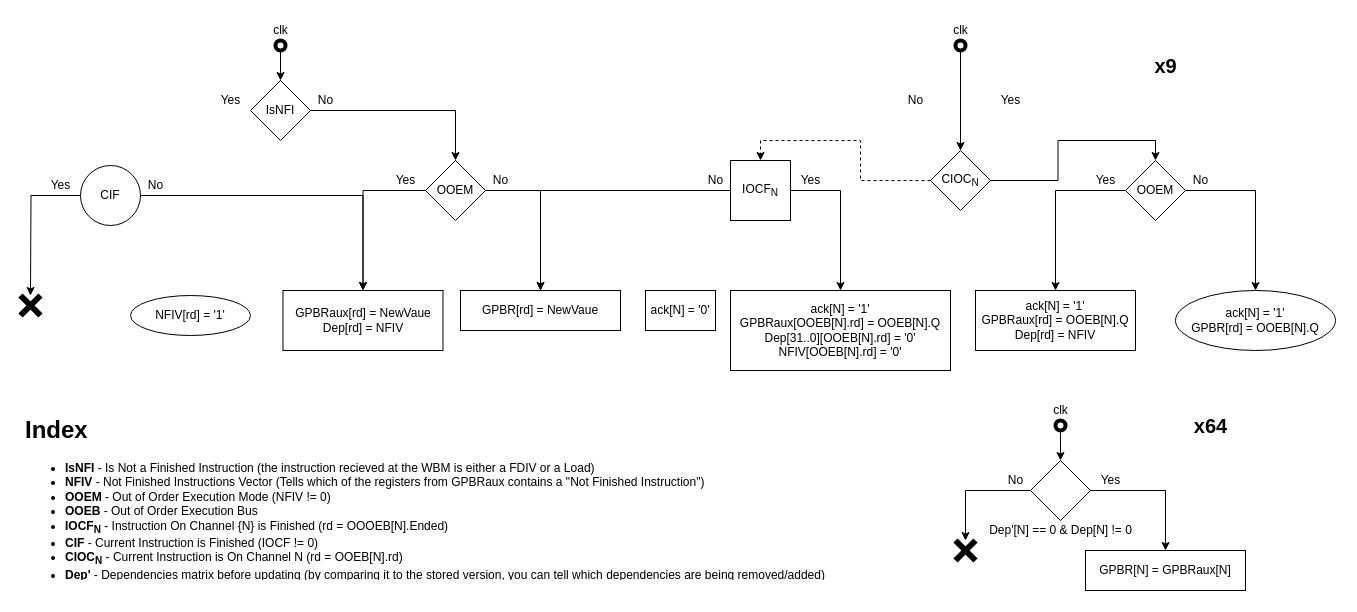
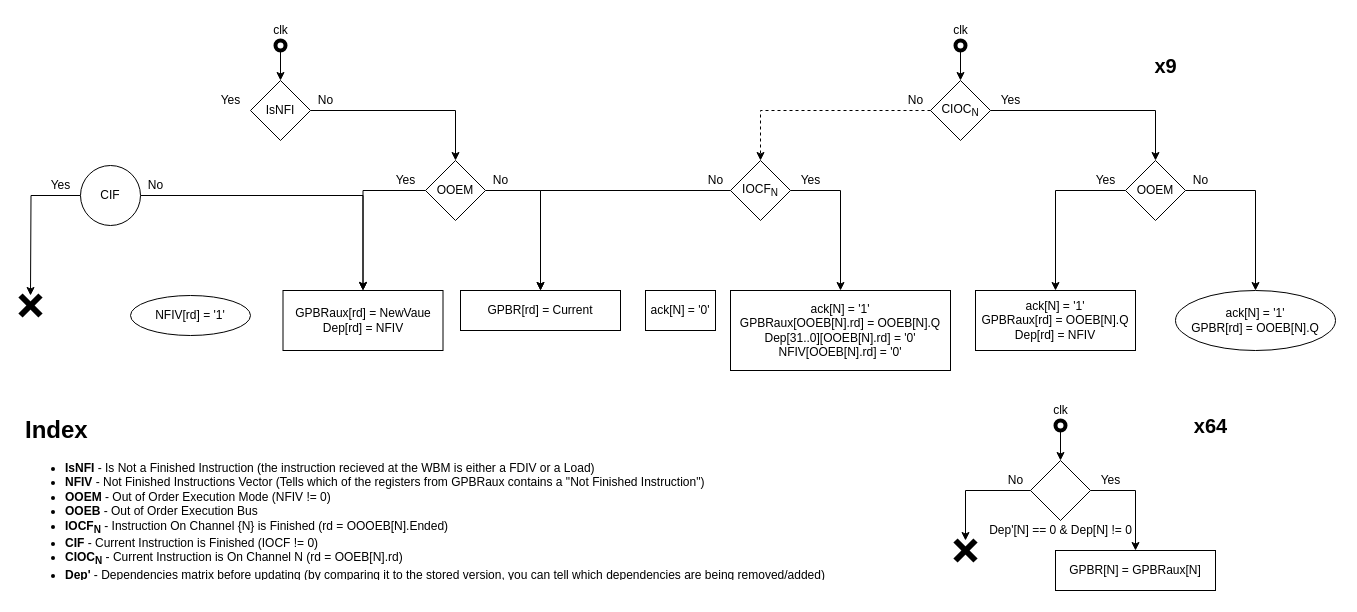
node "CIOCN": moved (961, 181) -> (961, 111)
node "IOCFN": shape rectangle -> diamond
node "GPBR[rd] = NewVaue": label "GPBR[rd] = NewVaue" -> "GPBR[rd] = Current"
node "GPBR[N] = GPBRaux[N]": moved (1166, 571) -> (1136, 571)
